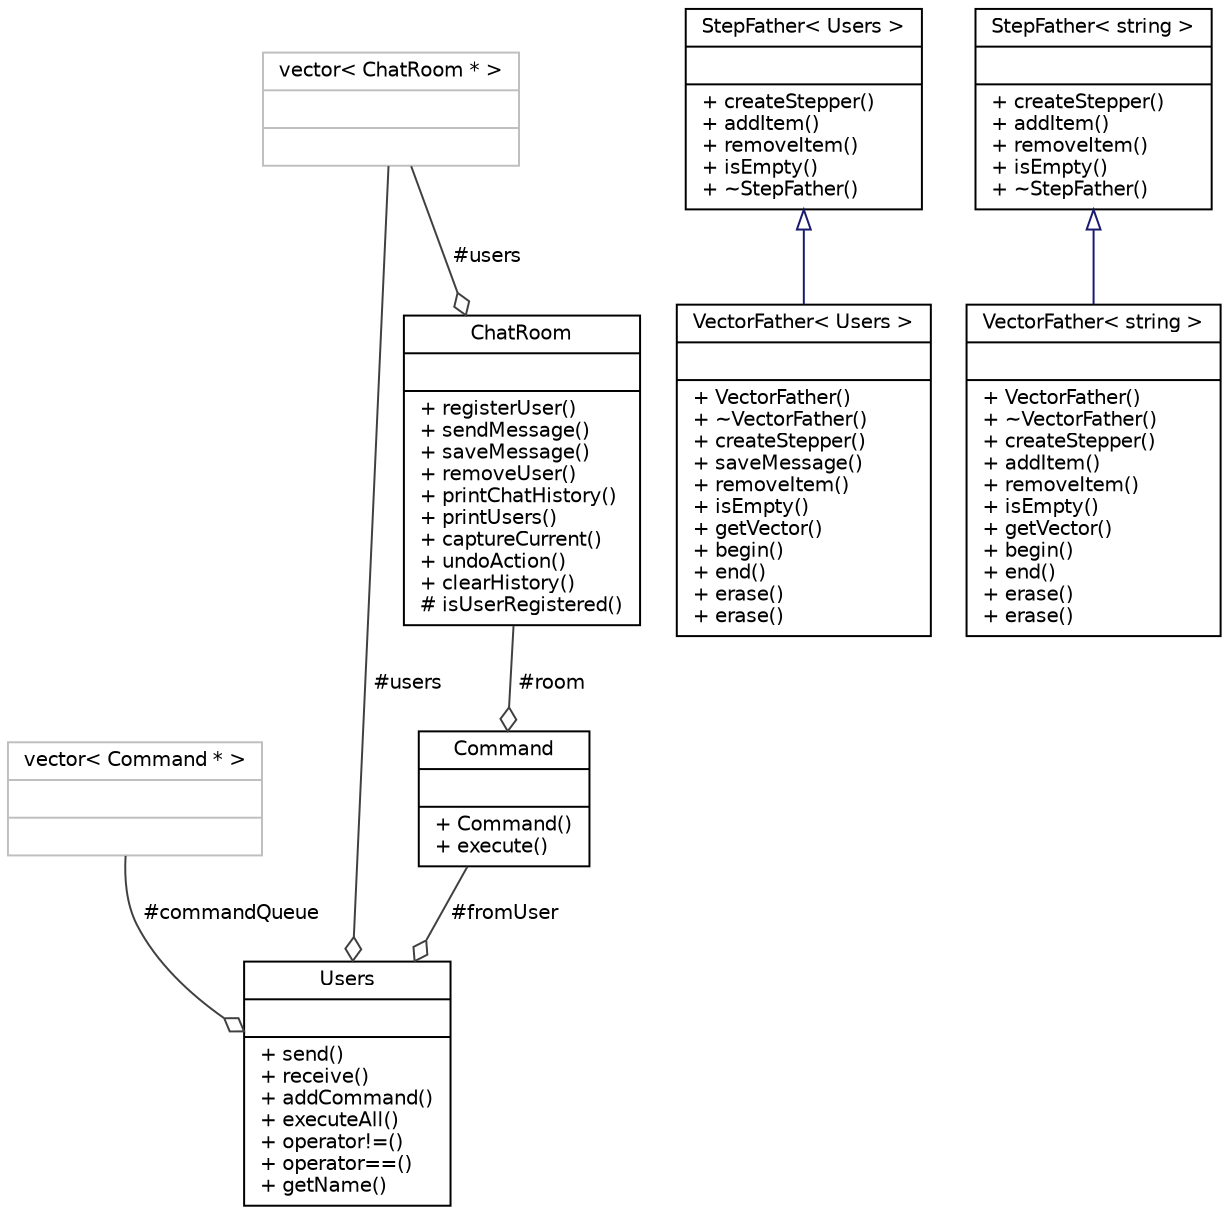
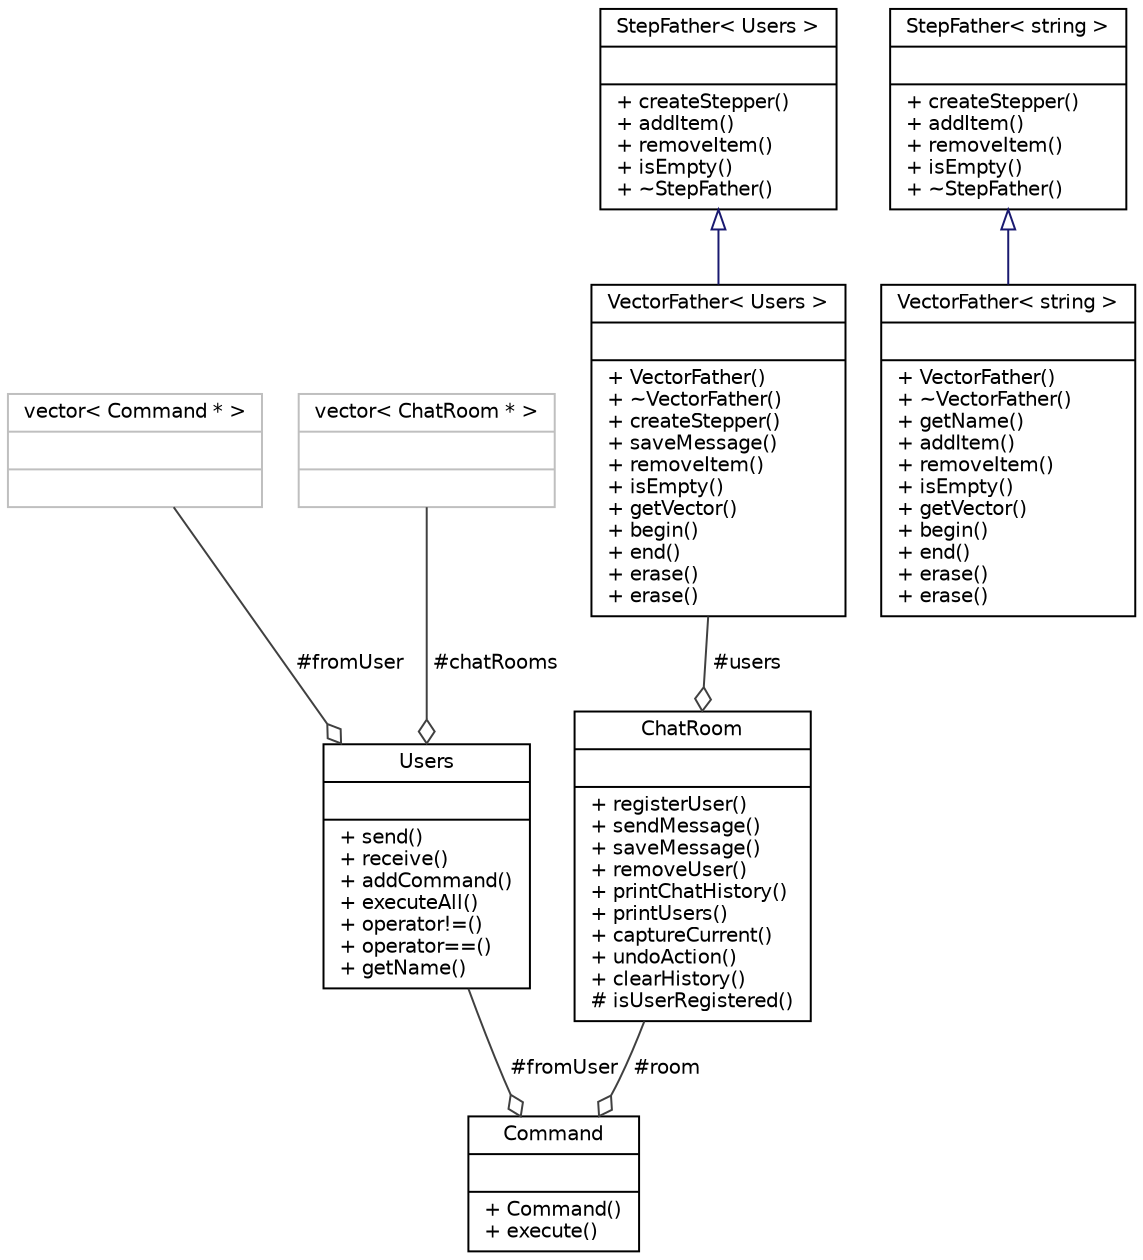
edge "vector< ChatRoom * >" -> "ChatRoom": now "VectorFather< Users >" -> "ChatRoom"
node "VectorFather< string >": text "+ createStepper()" -> "+ getName()"
edge "vector< ChatRoom * >" -> "Users": label " #users" -> " #chatRooms"
edge "Command" -> "Users": reversed
edge "vector< Command * >" -> "Users": label " #commandQueue" -> " #fromUser"
